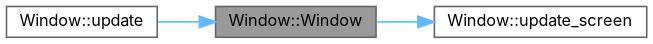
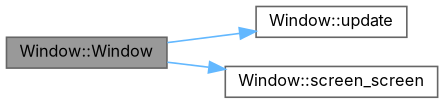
edge "Window::update" -> "Window::Window": reversed
node "Window::update_screen": label "Window::update_screen" -> "Window::screen_screen"
